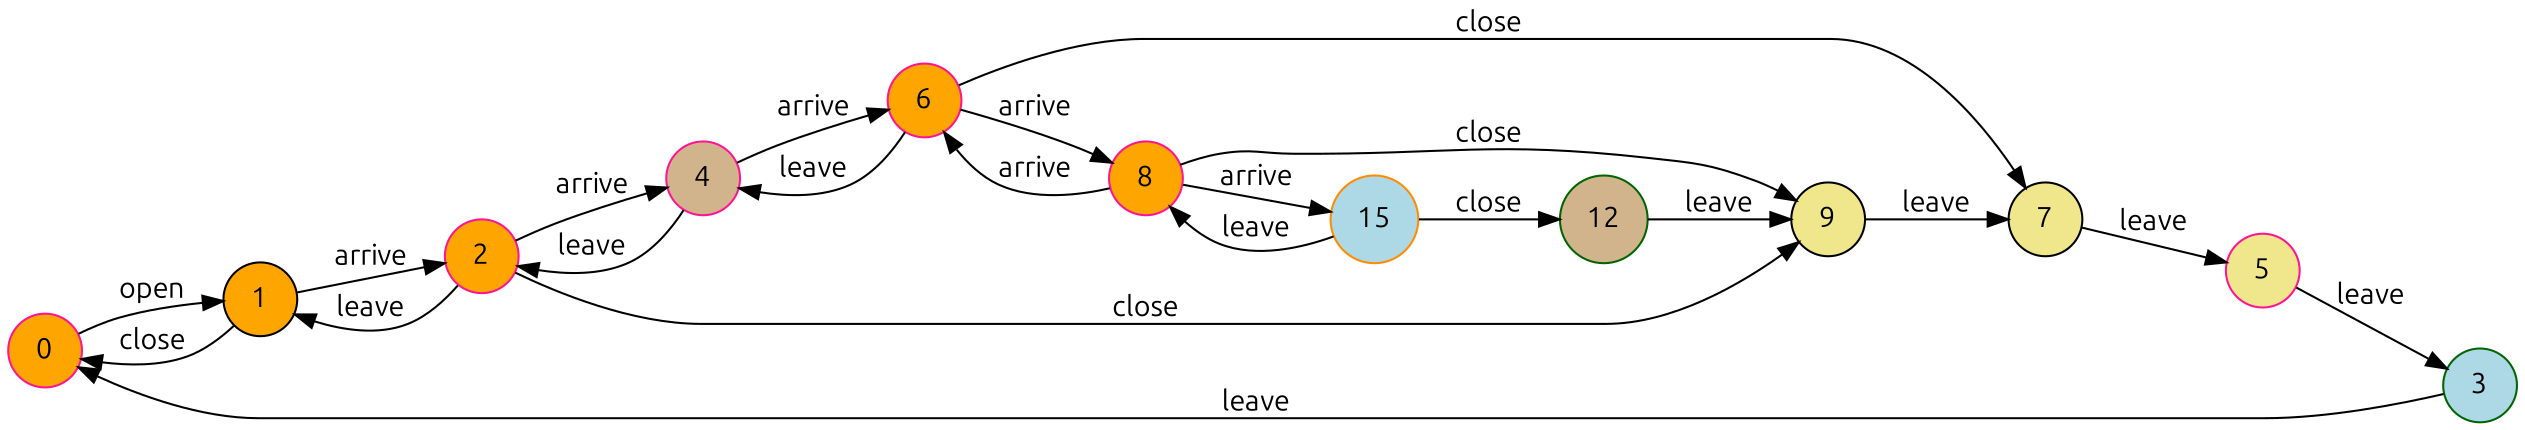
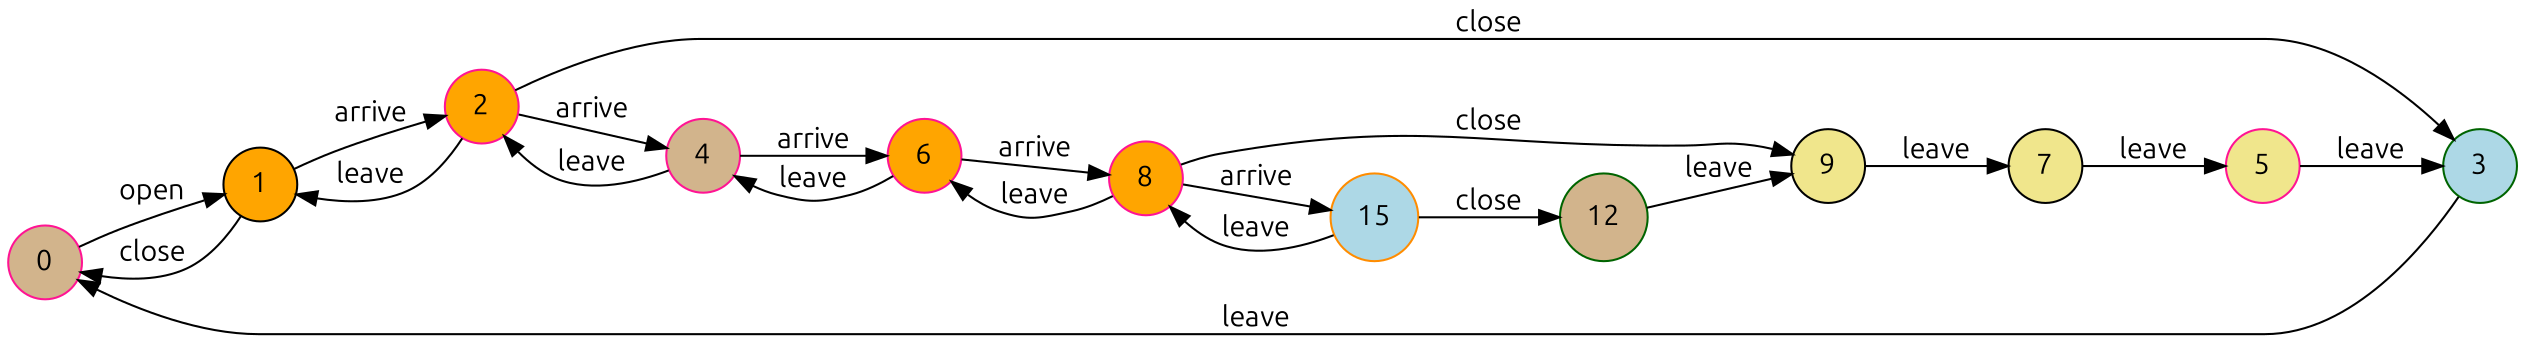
edge "6" -> "7": removed, label "close"
edge "8" -> "6": label "arrive" -> "leave"
edge "2" -> "9": now "2" -> "3"
node "0": fillcolor orange -> tan
